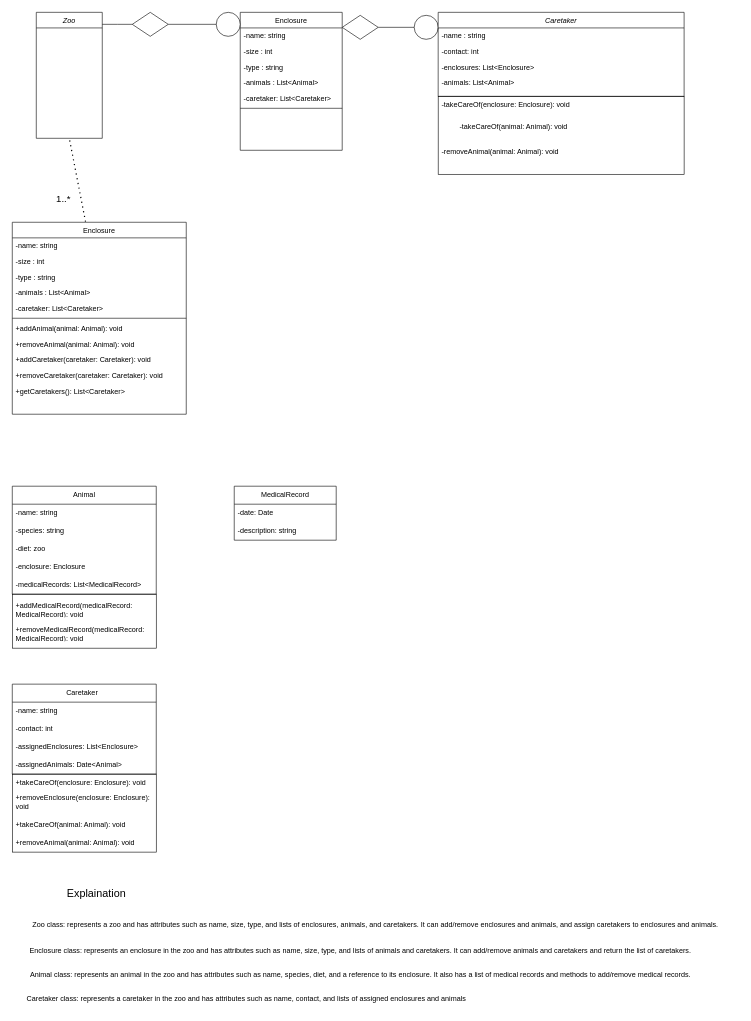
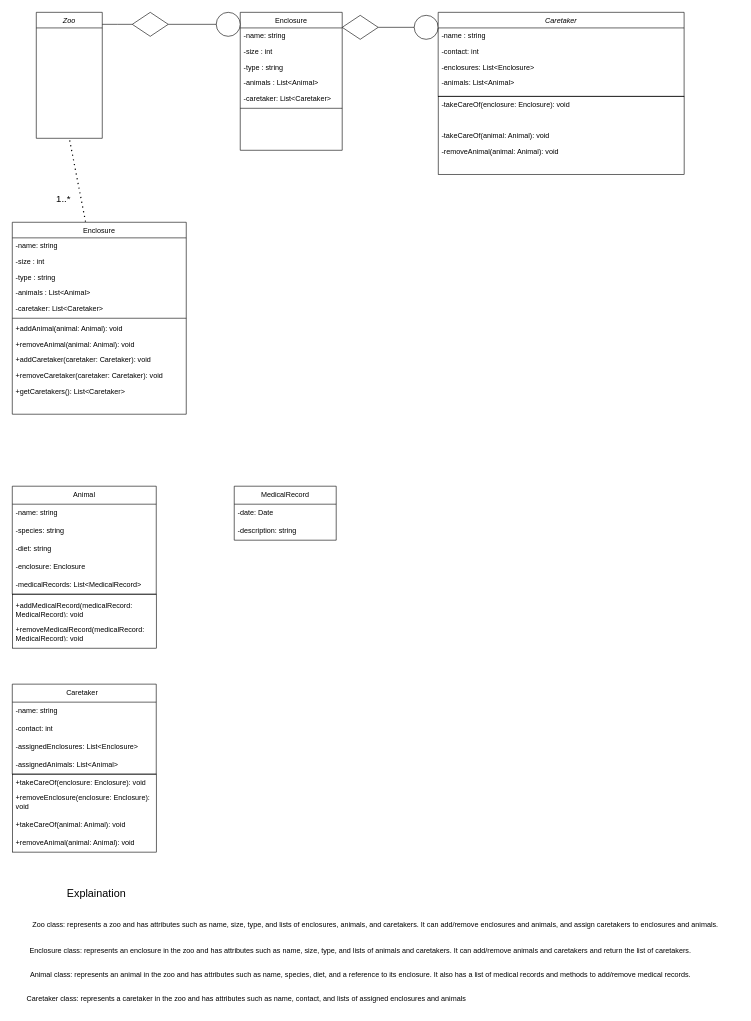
node "-takeCareOf(animal: Animal): void": moved (543, 126) -> (525, 135)
node "-diet: zoo": label "-diet: zoo" -> "-diet: string"
node "-assignedAnimals: Date<Animal>": label "-assignedAnimals: Date<Animal>" -> "-assignedAnimals: List<Animal>"
